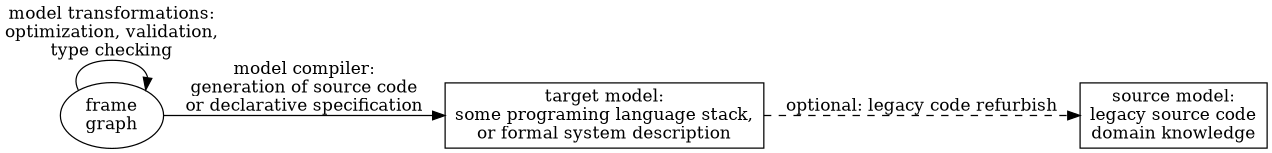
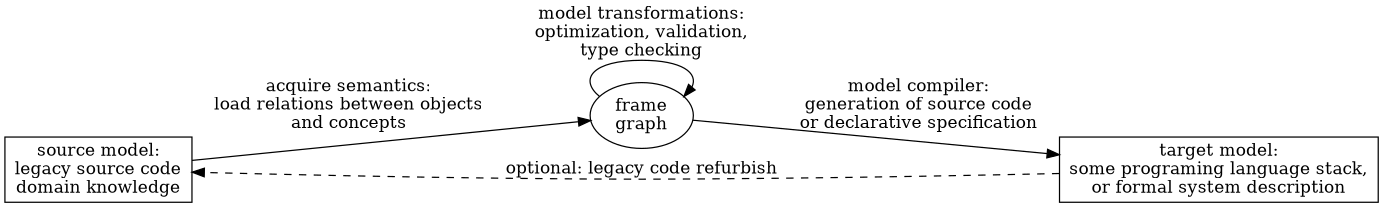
edge "source model: legacy source code domain knowledge" -> "frame graph": added, label "acquire semantics: load relations between objects and concepts"
